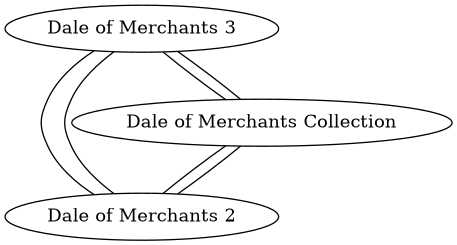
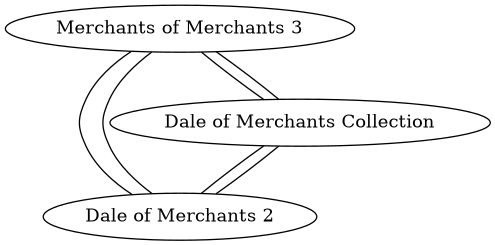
node "Dale of Merchants 3": label "Dale of Merchants 3" -> "Merchants of Merchants 3"
